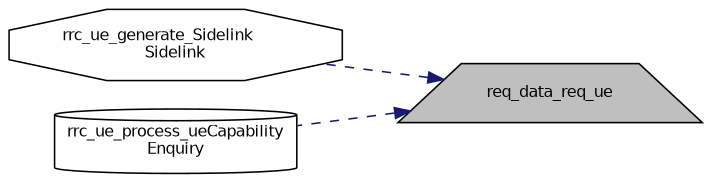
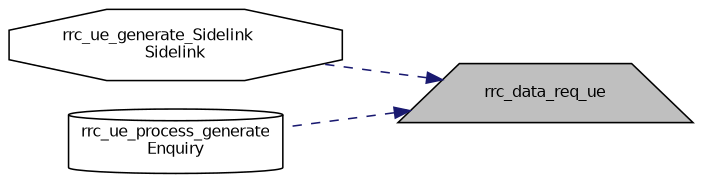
node "req_data_req_ue": label "req_data_req_ue" -> "rrc_data_req_ue"
node "rrc_ue_process_ueCapability Enquiry": label "rrc_ue_process_ueCapability Enquiry" -> "rrc_ue_process_generate Enquiry"
